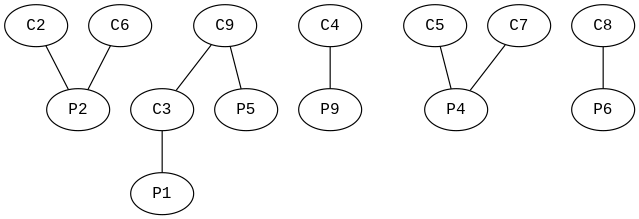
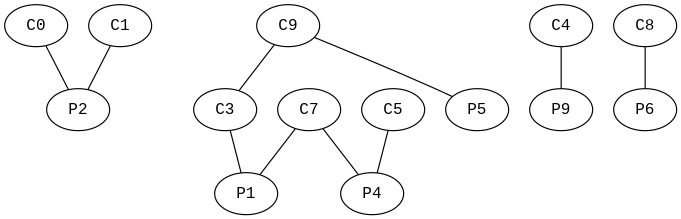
node "C2": label "C2" -> "C0"
node "C6": label "C6" -> "C1"
edge "C7" -- "P1": added
